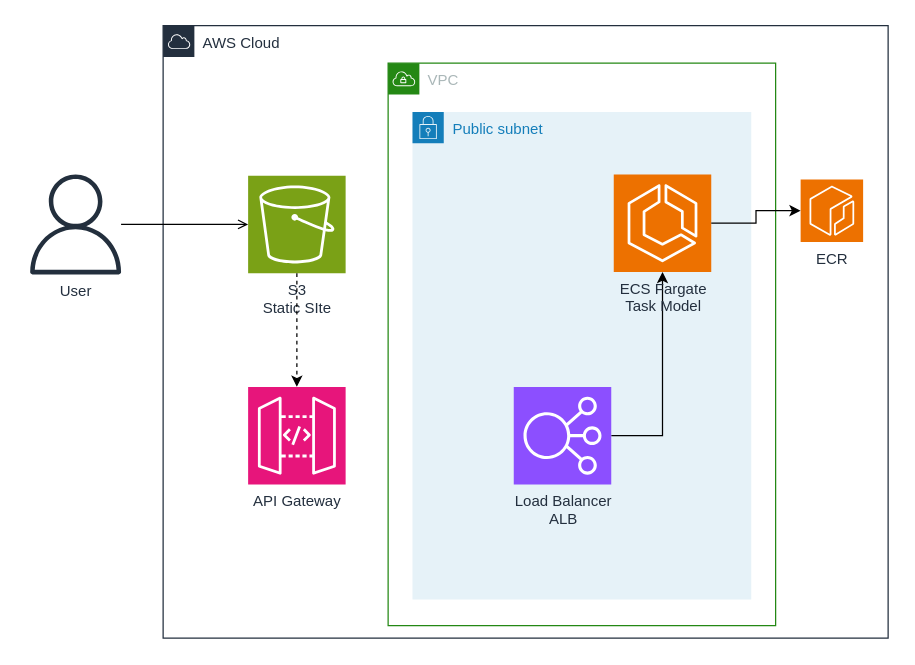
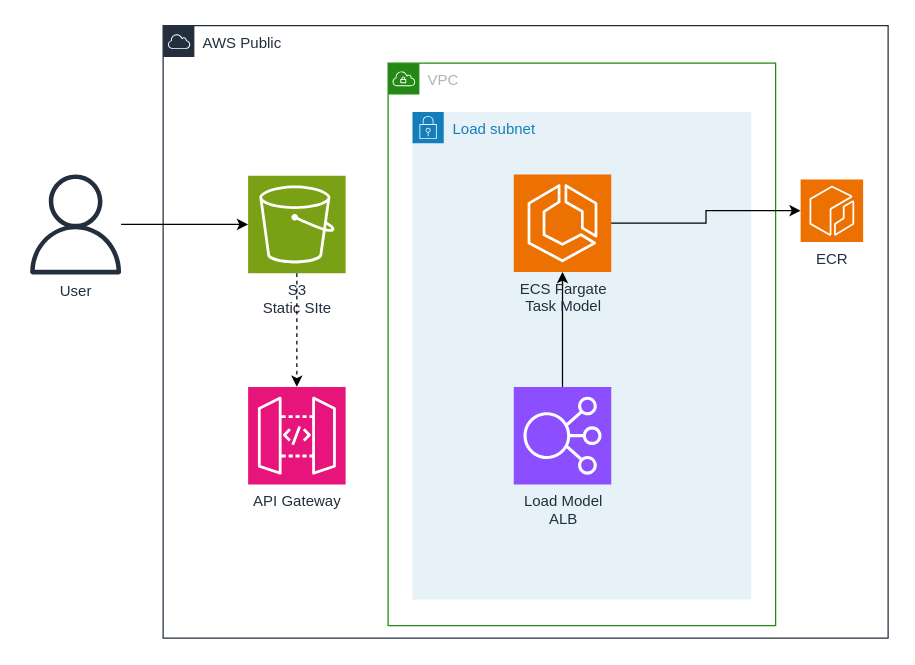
node "AWS Cloud": label "AWS Cloud" -> "AWS Public"
node "Public subnet": label "Public subnet" -> "Load subnet"
node "ECS Fargate Task Model": moved (663, 223) -> (563, 223)
edge "User" -> "S3 Static SIte": arrowhead open -> classic
node "Load Balancer ALB": label "Load Balancer ALB" -> "Load Model ALB"
